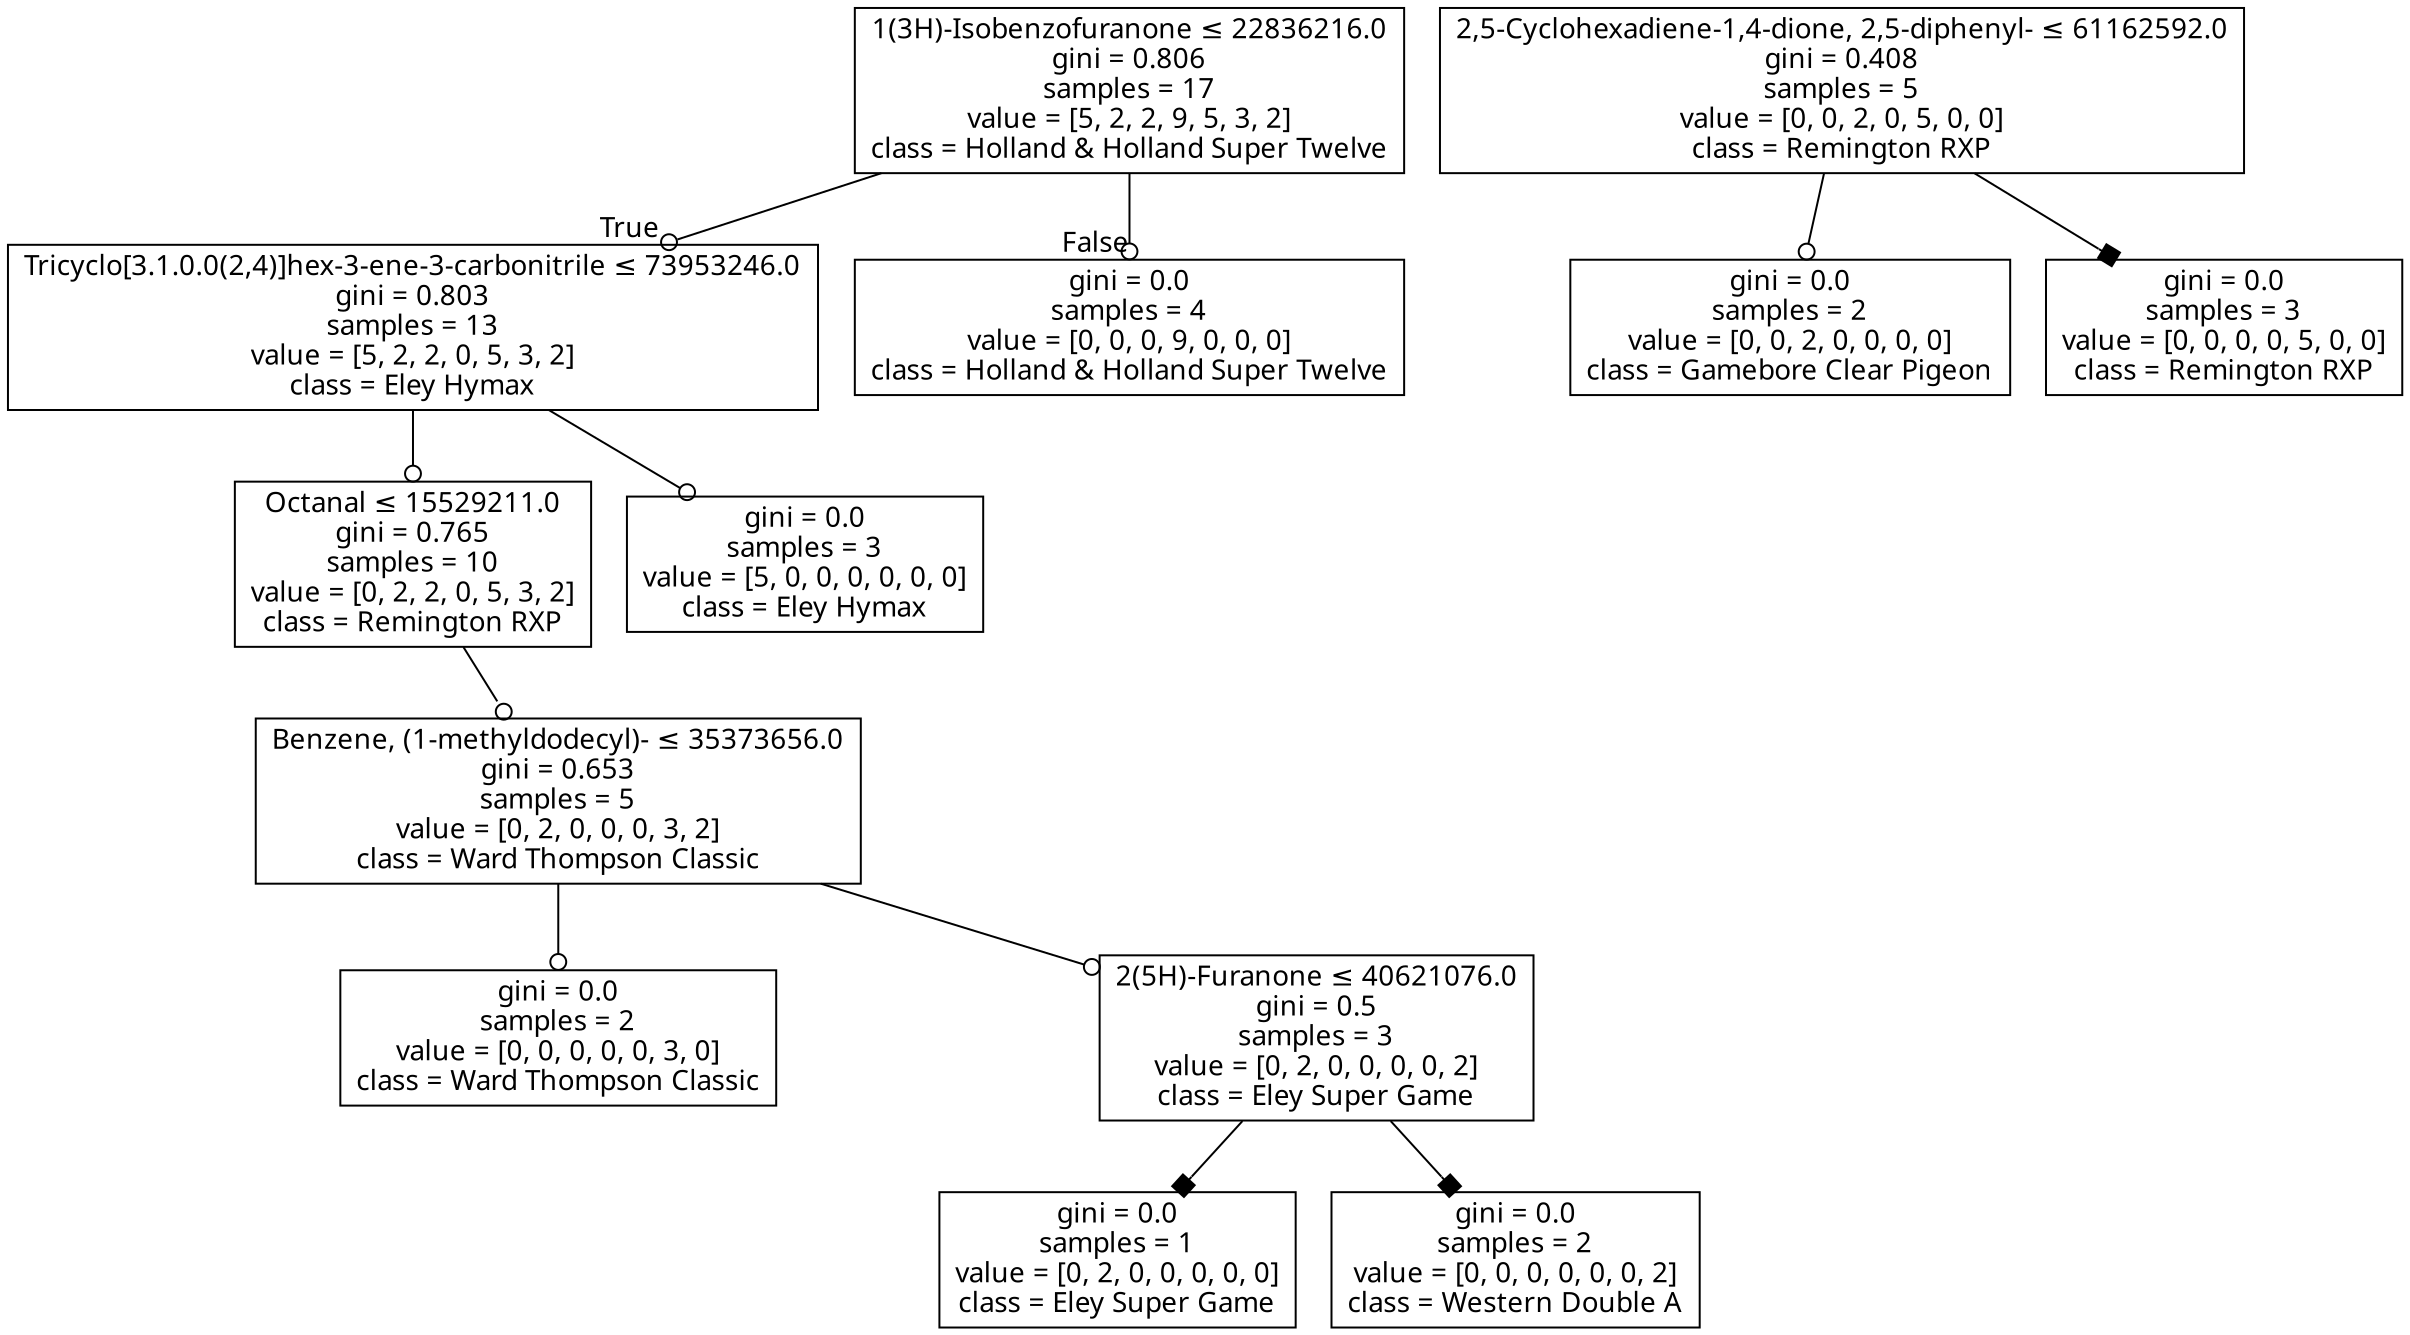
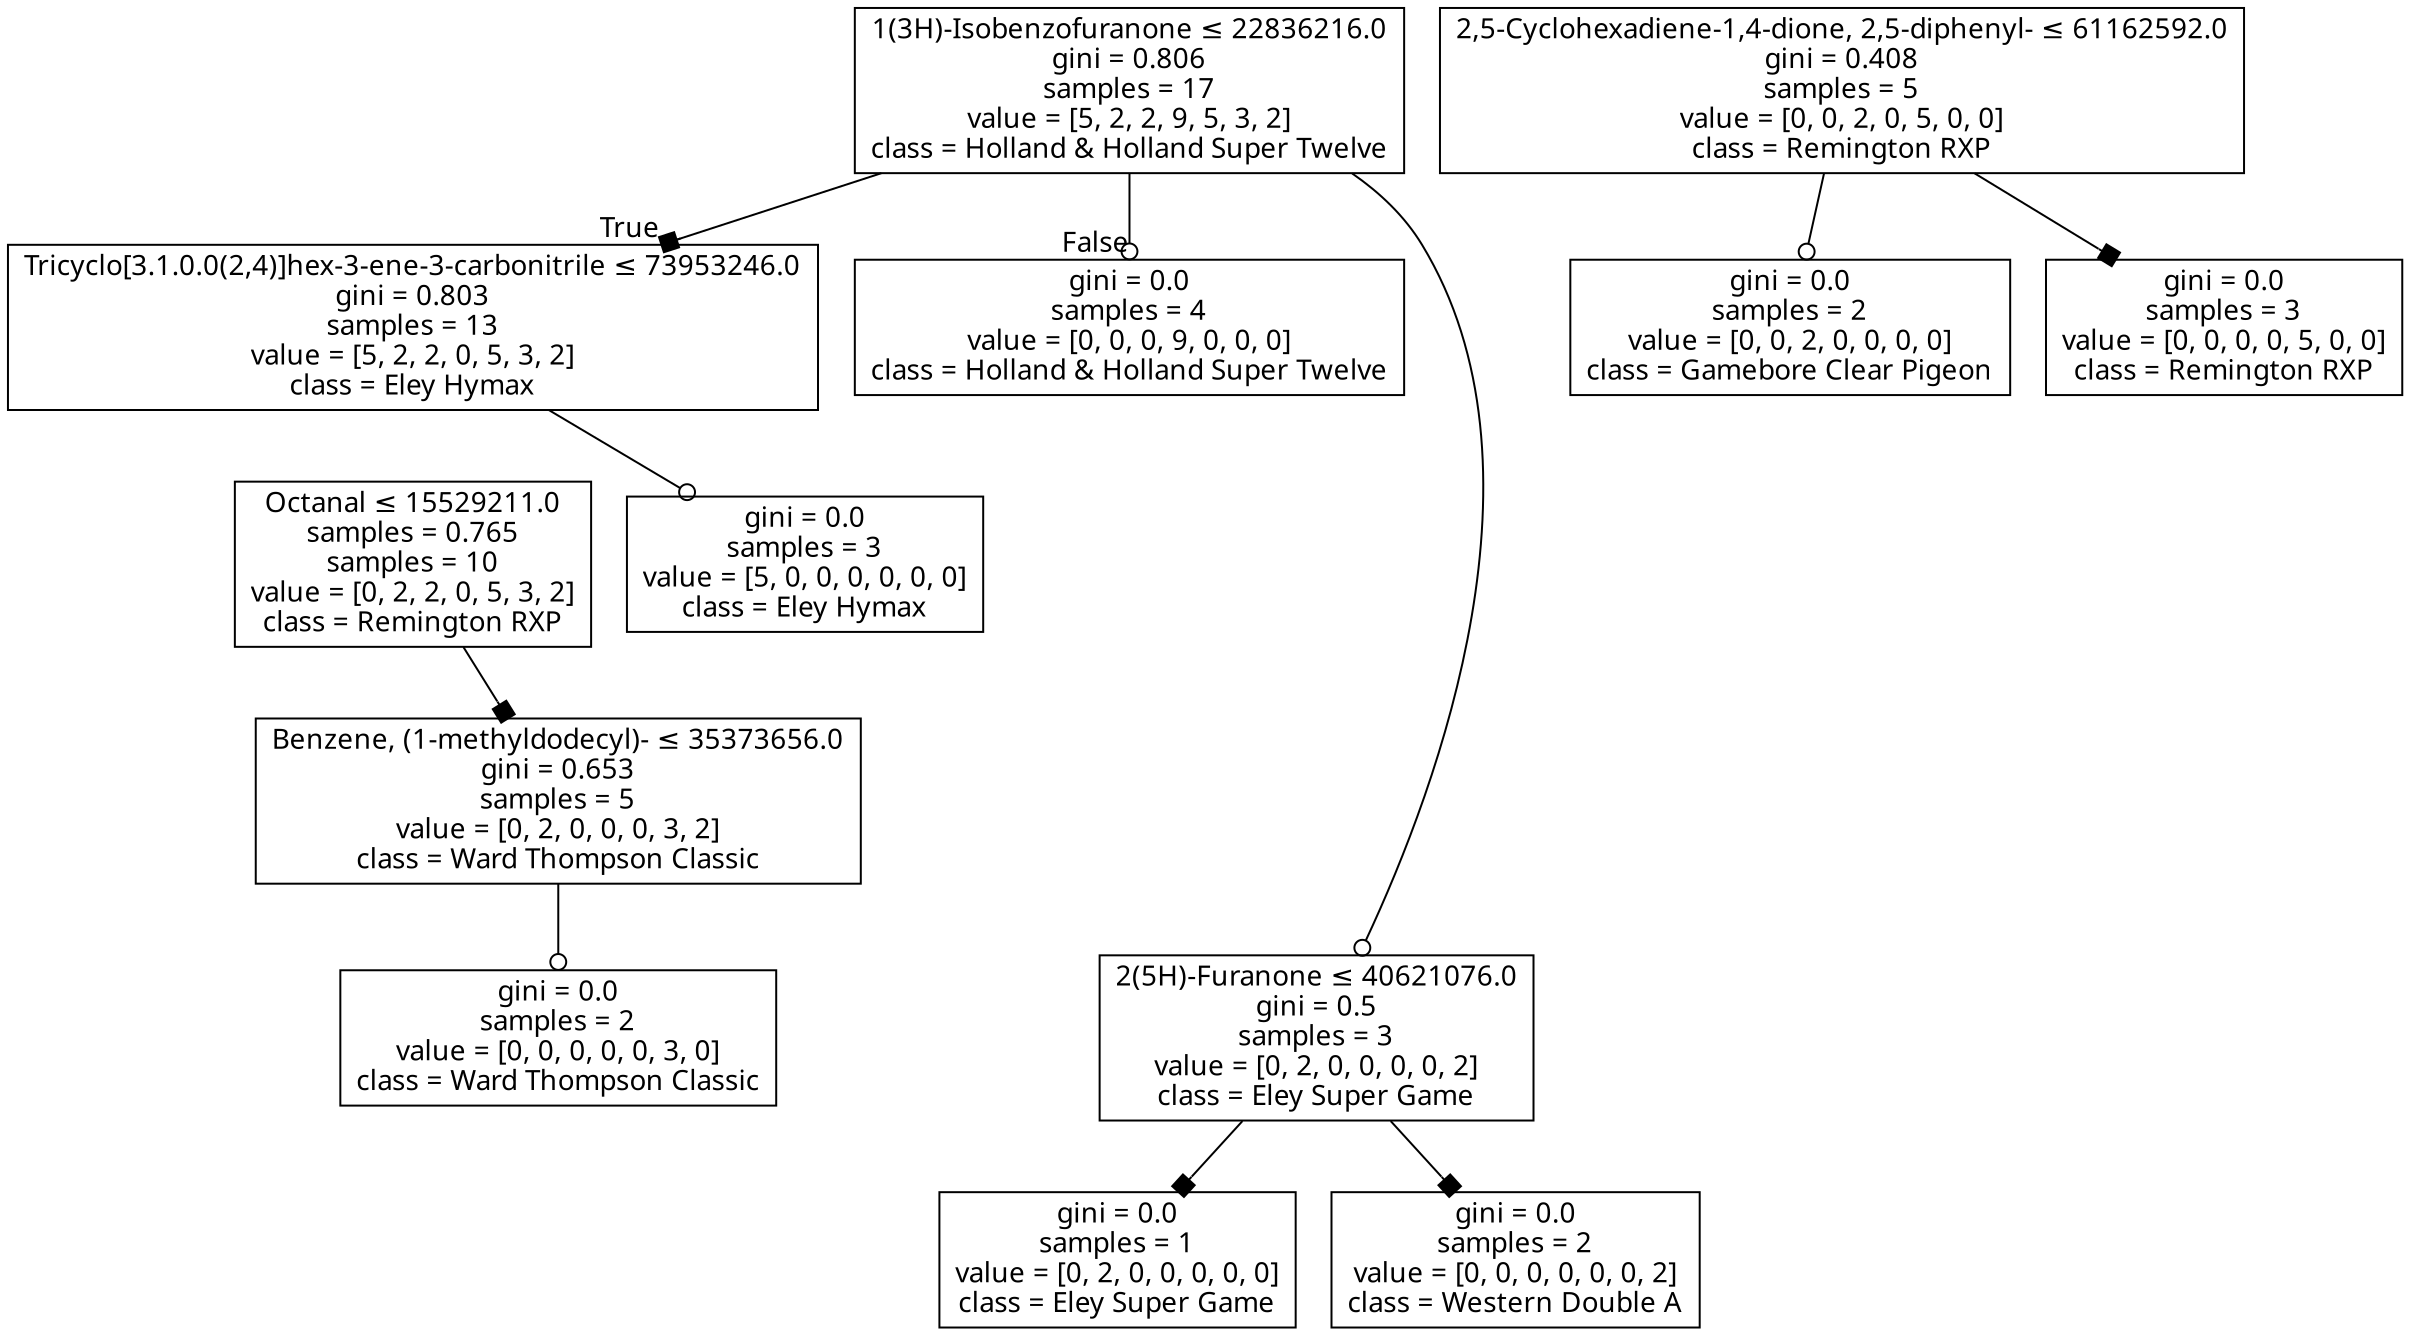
edge "1(3H)-Isobenzofuranone ≤ 22836216.0" -> "Tricyclo[3.1.0.0(2,4)]hex-3-ene-3-carbonitrile ≤ 73953246.0": arrowhead odot -> box
edge "Tricyclo[3.1.0.0(2,4)]hex-3-ene-3-carbonitrile ≤ 73953246.0" -> "Octanal ≤ 15529211.0": removed
node "Octanal ≤ 15529211.0": text "gini = 0.765" -> "samples = 0.765"
edge "Octanal ≤ 15529211.0" -> "Benzene, (1-methyldodecyl)- ≤ 35373656.0": arrowhead odot -> box
edge "Benzene, (1-methyldodecyl)- ≤ 35373656.0" -> "2(5H)-Furanone ≤ 40621076.0": now "1(3H)-Isobenzofuranone ≤ 22836216.0" -> "2(5H)-Furanone ≤ 40621076.0"
